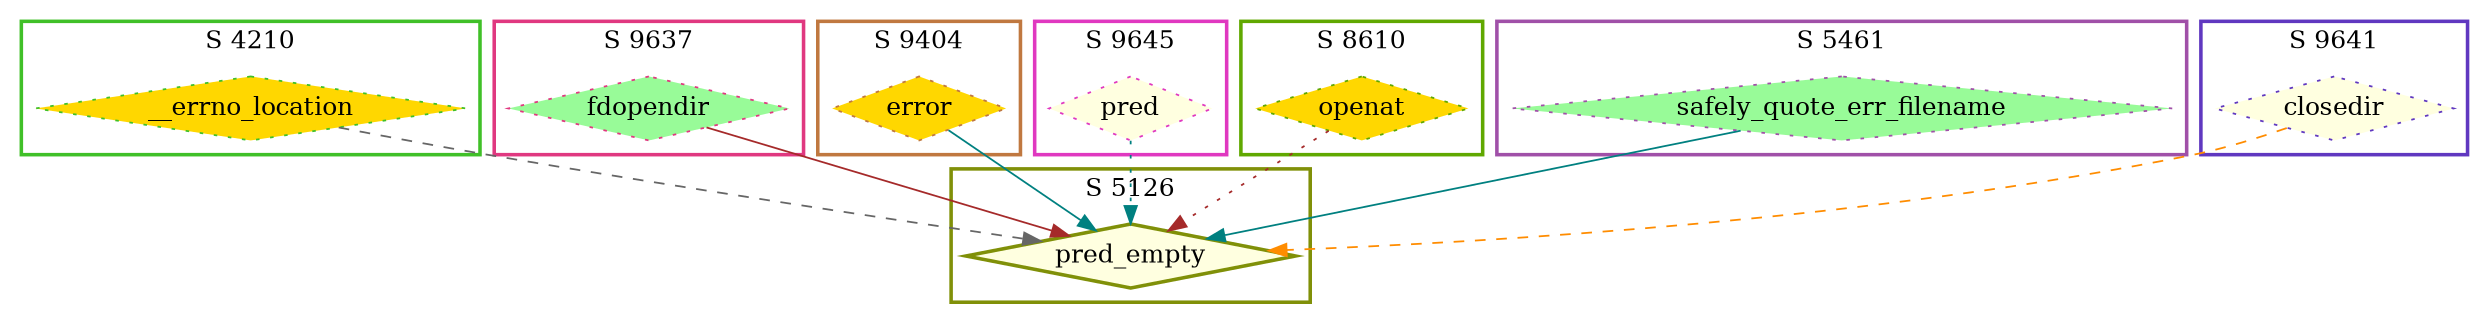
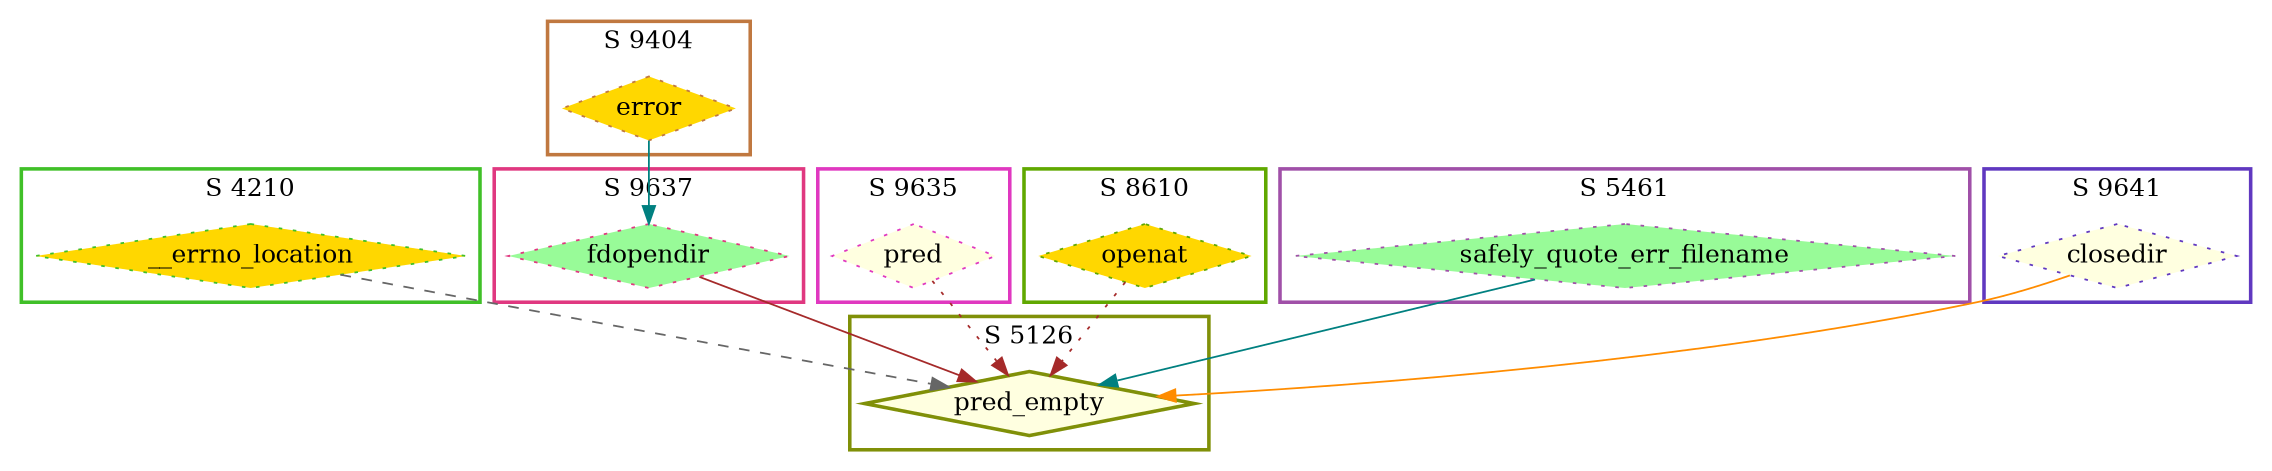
cluster "S 9645": label "S 9645" -> "S 9635"
edge "error" -> "pred_empty": now "error" -> "fdopendir"
edge "pred" -> "pred_empty": color teal -> brown
edge "closedir" -> "pred_empty": style dashed -> solid
